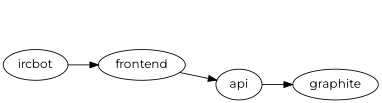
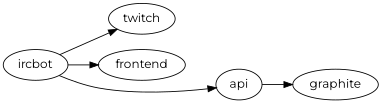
node "twitch": added
edge "frontend" -> "api": now "ircbot" -> "api"
